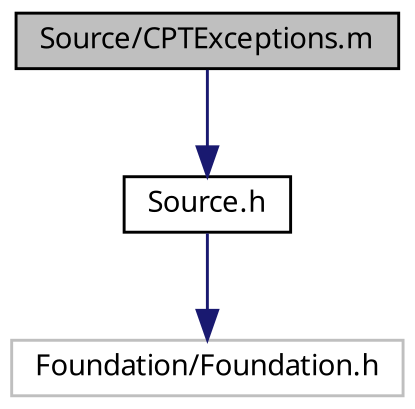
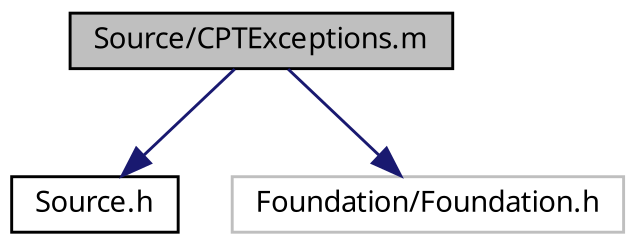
edge "Source.h" -> "Foundation/Foundation.h": now "Source/CPTExceptions.m" -> "Foundation/Foundation.h"
